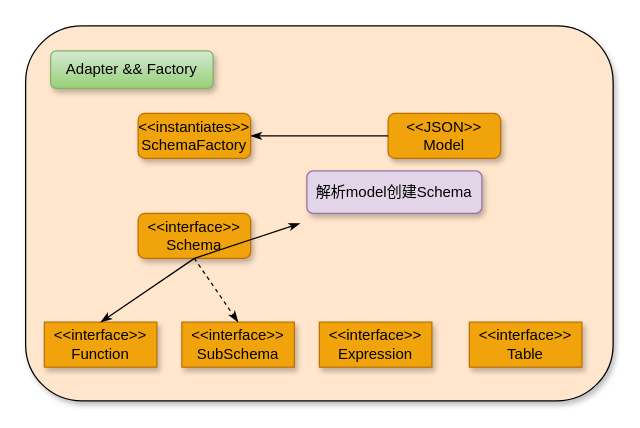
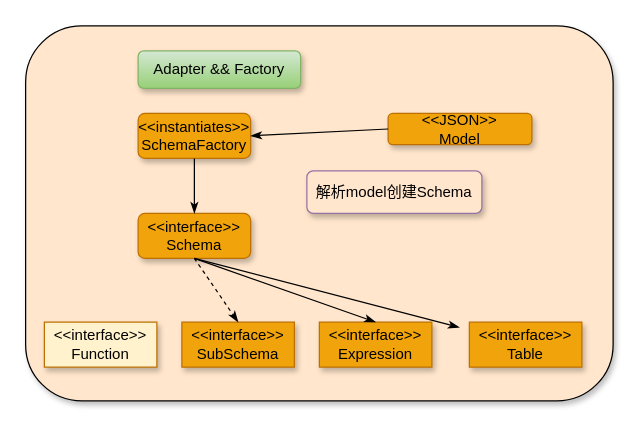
node "Adapter && Factory": moved (132, 69) -> (219, 69)
node "<<JSON>> Model": size 113x45 -> 144x31
edge "<<instantiates>> SchemaFactory" -> "<<interface>> Schema": added
node "解析model创建Schema": fillcolor #e1d5e7 -> #ffe6cc
edge "<<interface>> Schema" -> "解析model创建Schema": now "<<interface>> Schema" -> "<<interface>> Expression"
edge "<<interface>> Schema" -> "<<interface>> Function": now "<<interface>> Schema" -> "<<interface>> Table"
node "<<interface>> Function": fillcolor #f0a30a -> #fff2cc
